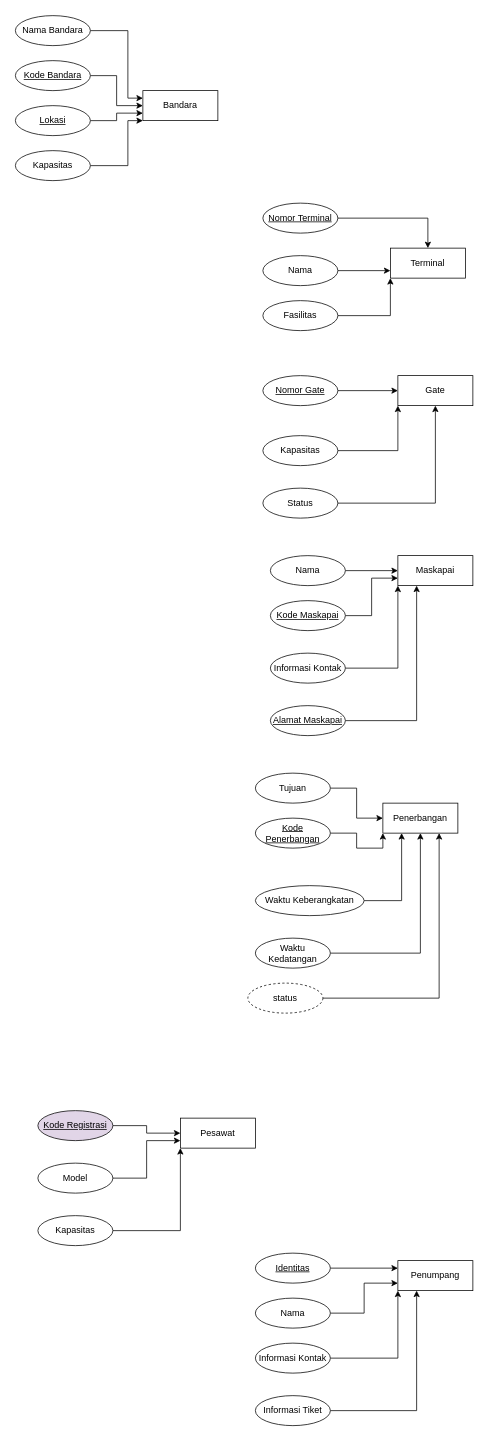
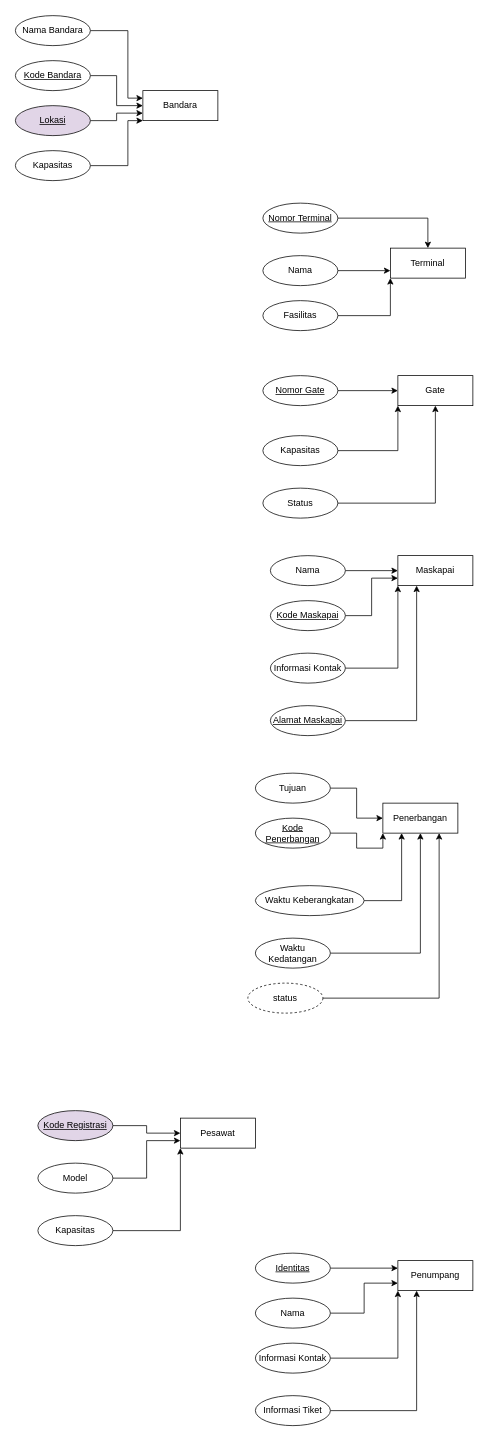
node "Lokasi": fillcolor #ffffff -> #e1d5e7
